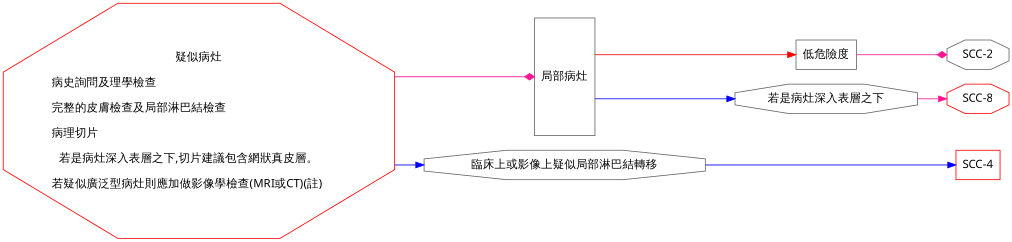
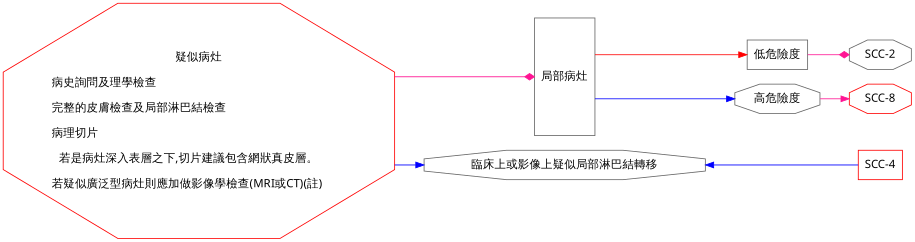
node "若是病灶深入表層之下": label "若是病灶深入表層之下" -> "高危險度"
edge "臨床上或影像上疑似局部淋巴結轉移" -> "SCC-4": reversed
